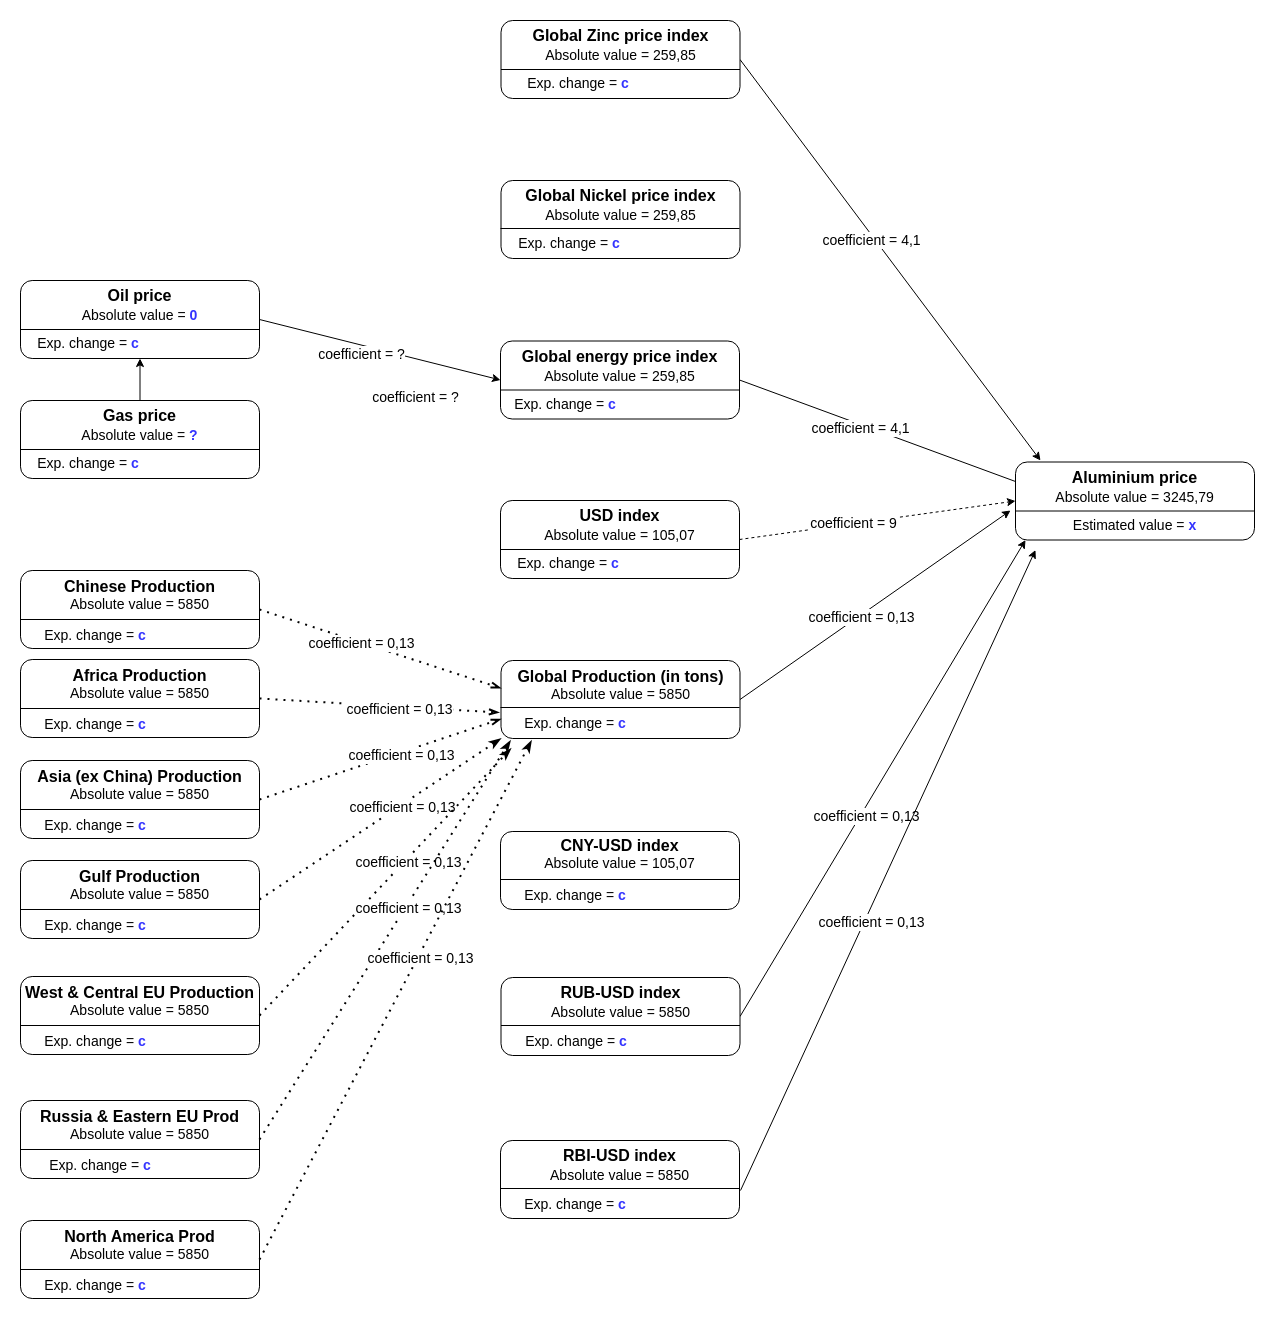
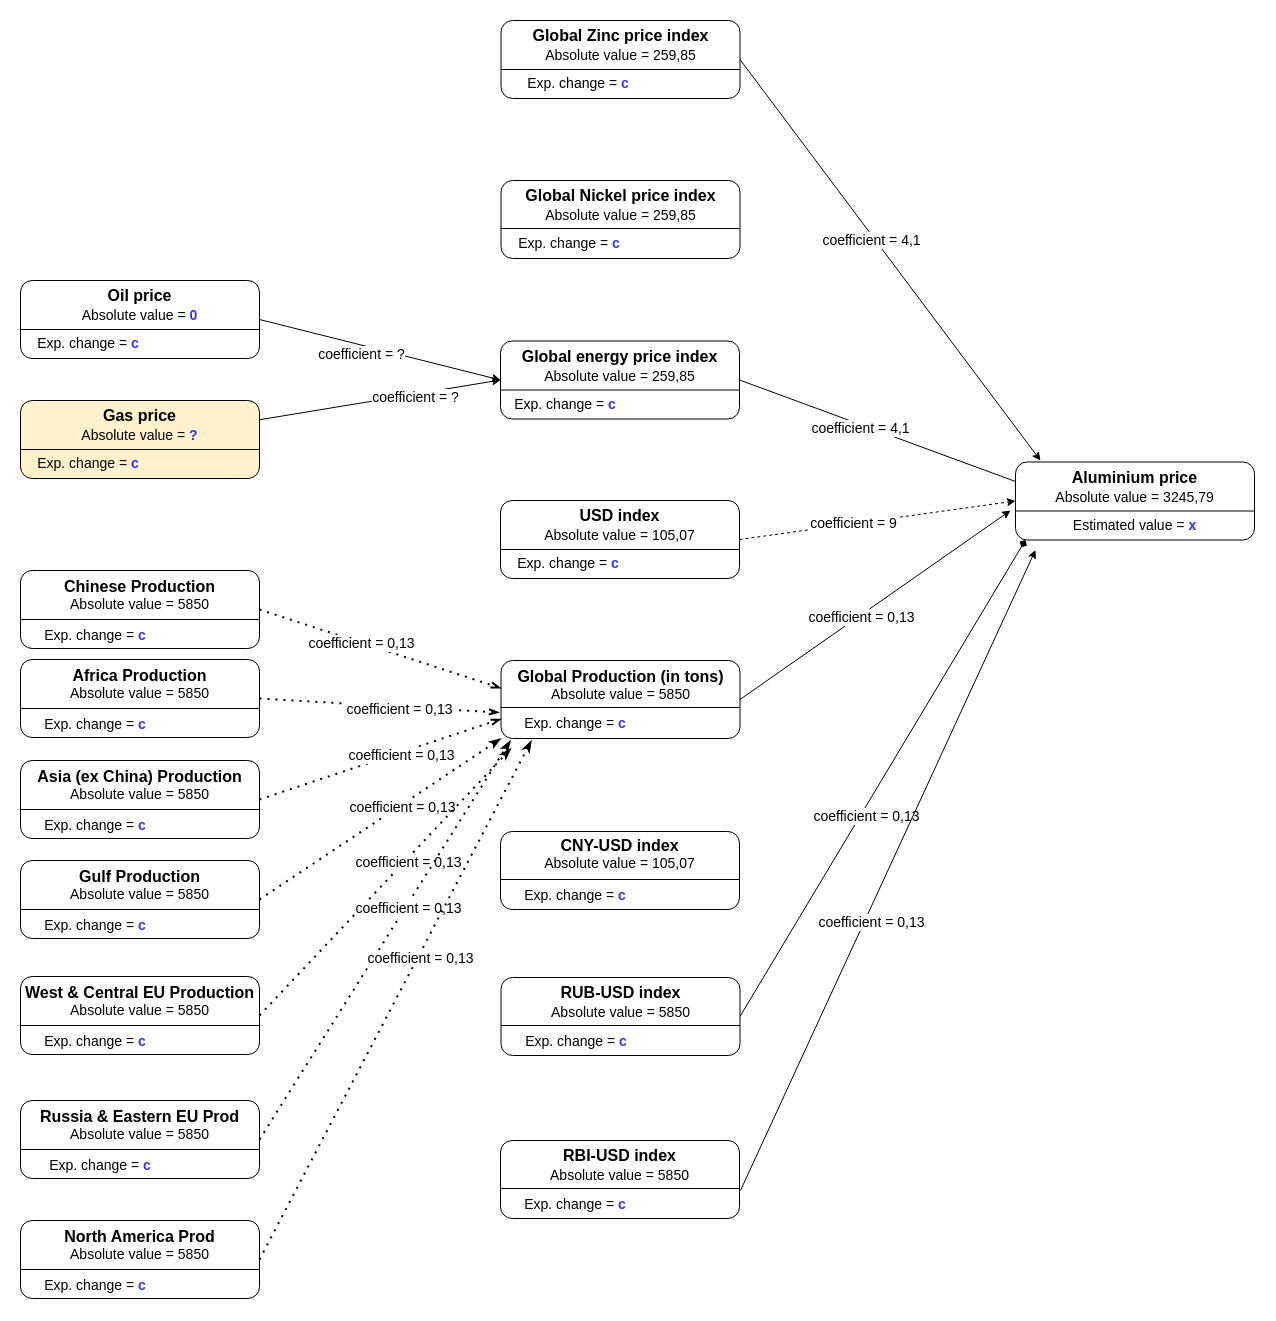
edge "Gas price Absolute value = ?" -> "Oil price Absolute value = 0": now "Gas price Absolute value = ?" -> "Global energy price index Absolute value = 259,85"
node "Gas price Absolute value = ?": fillcolor #ffffff -> #fff2cc
edge "RUB-USD index Absolute value = 5850" -> "Estimated value = x": arrowhead classic -> diamond
